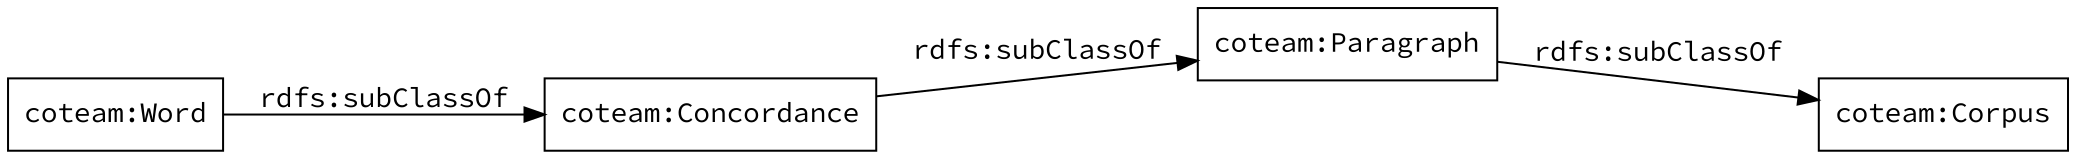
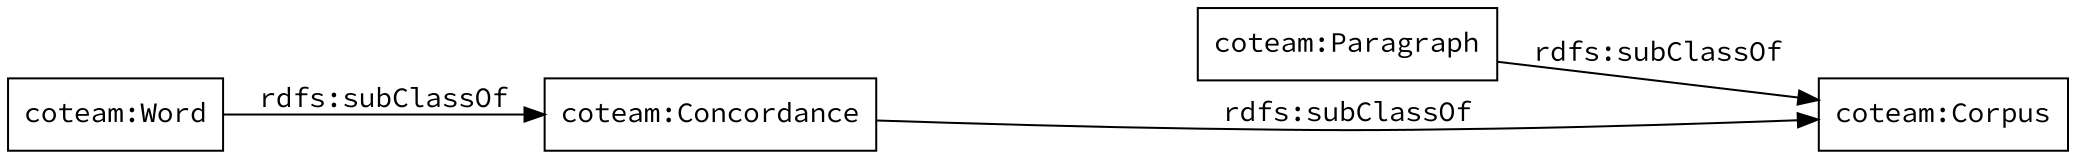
edge "coteam:Concordance" -> "coteam:Paragraph": now "coteam:Concordance" -> "coteam:Corpus"
